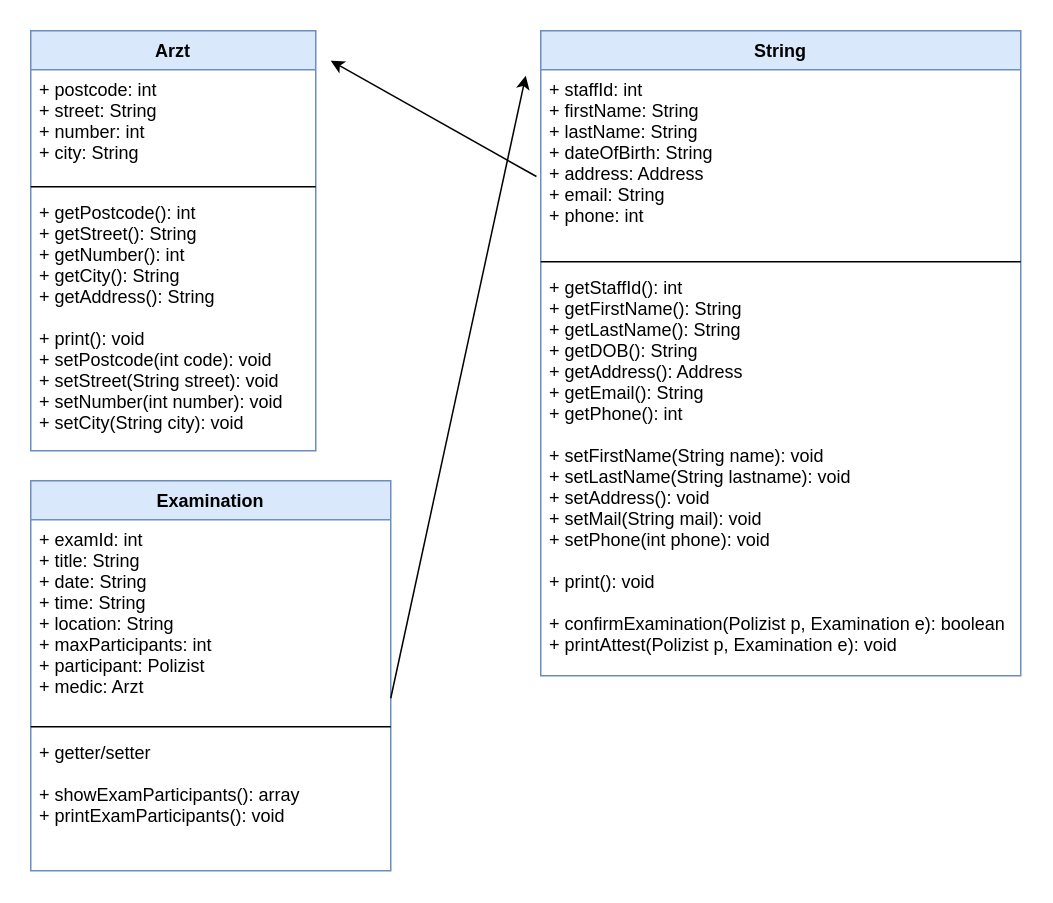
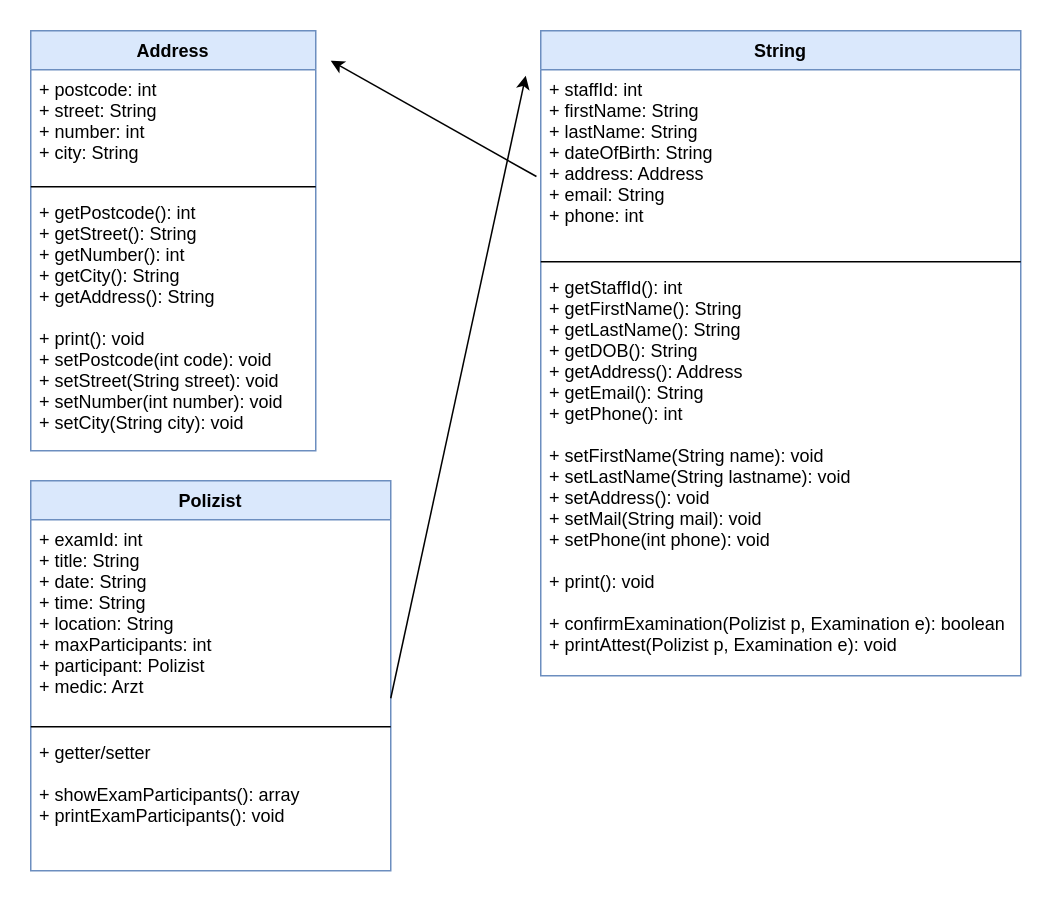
node "Arzt": label "Arzt" -> "Address"
node "Examination": label "Examination" -> "Polizist"
